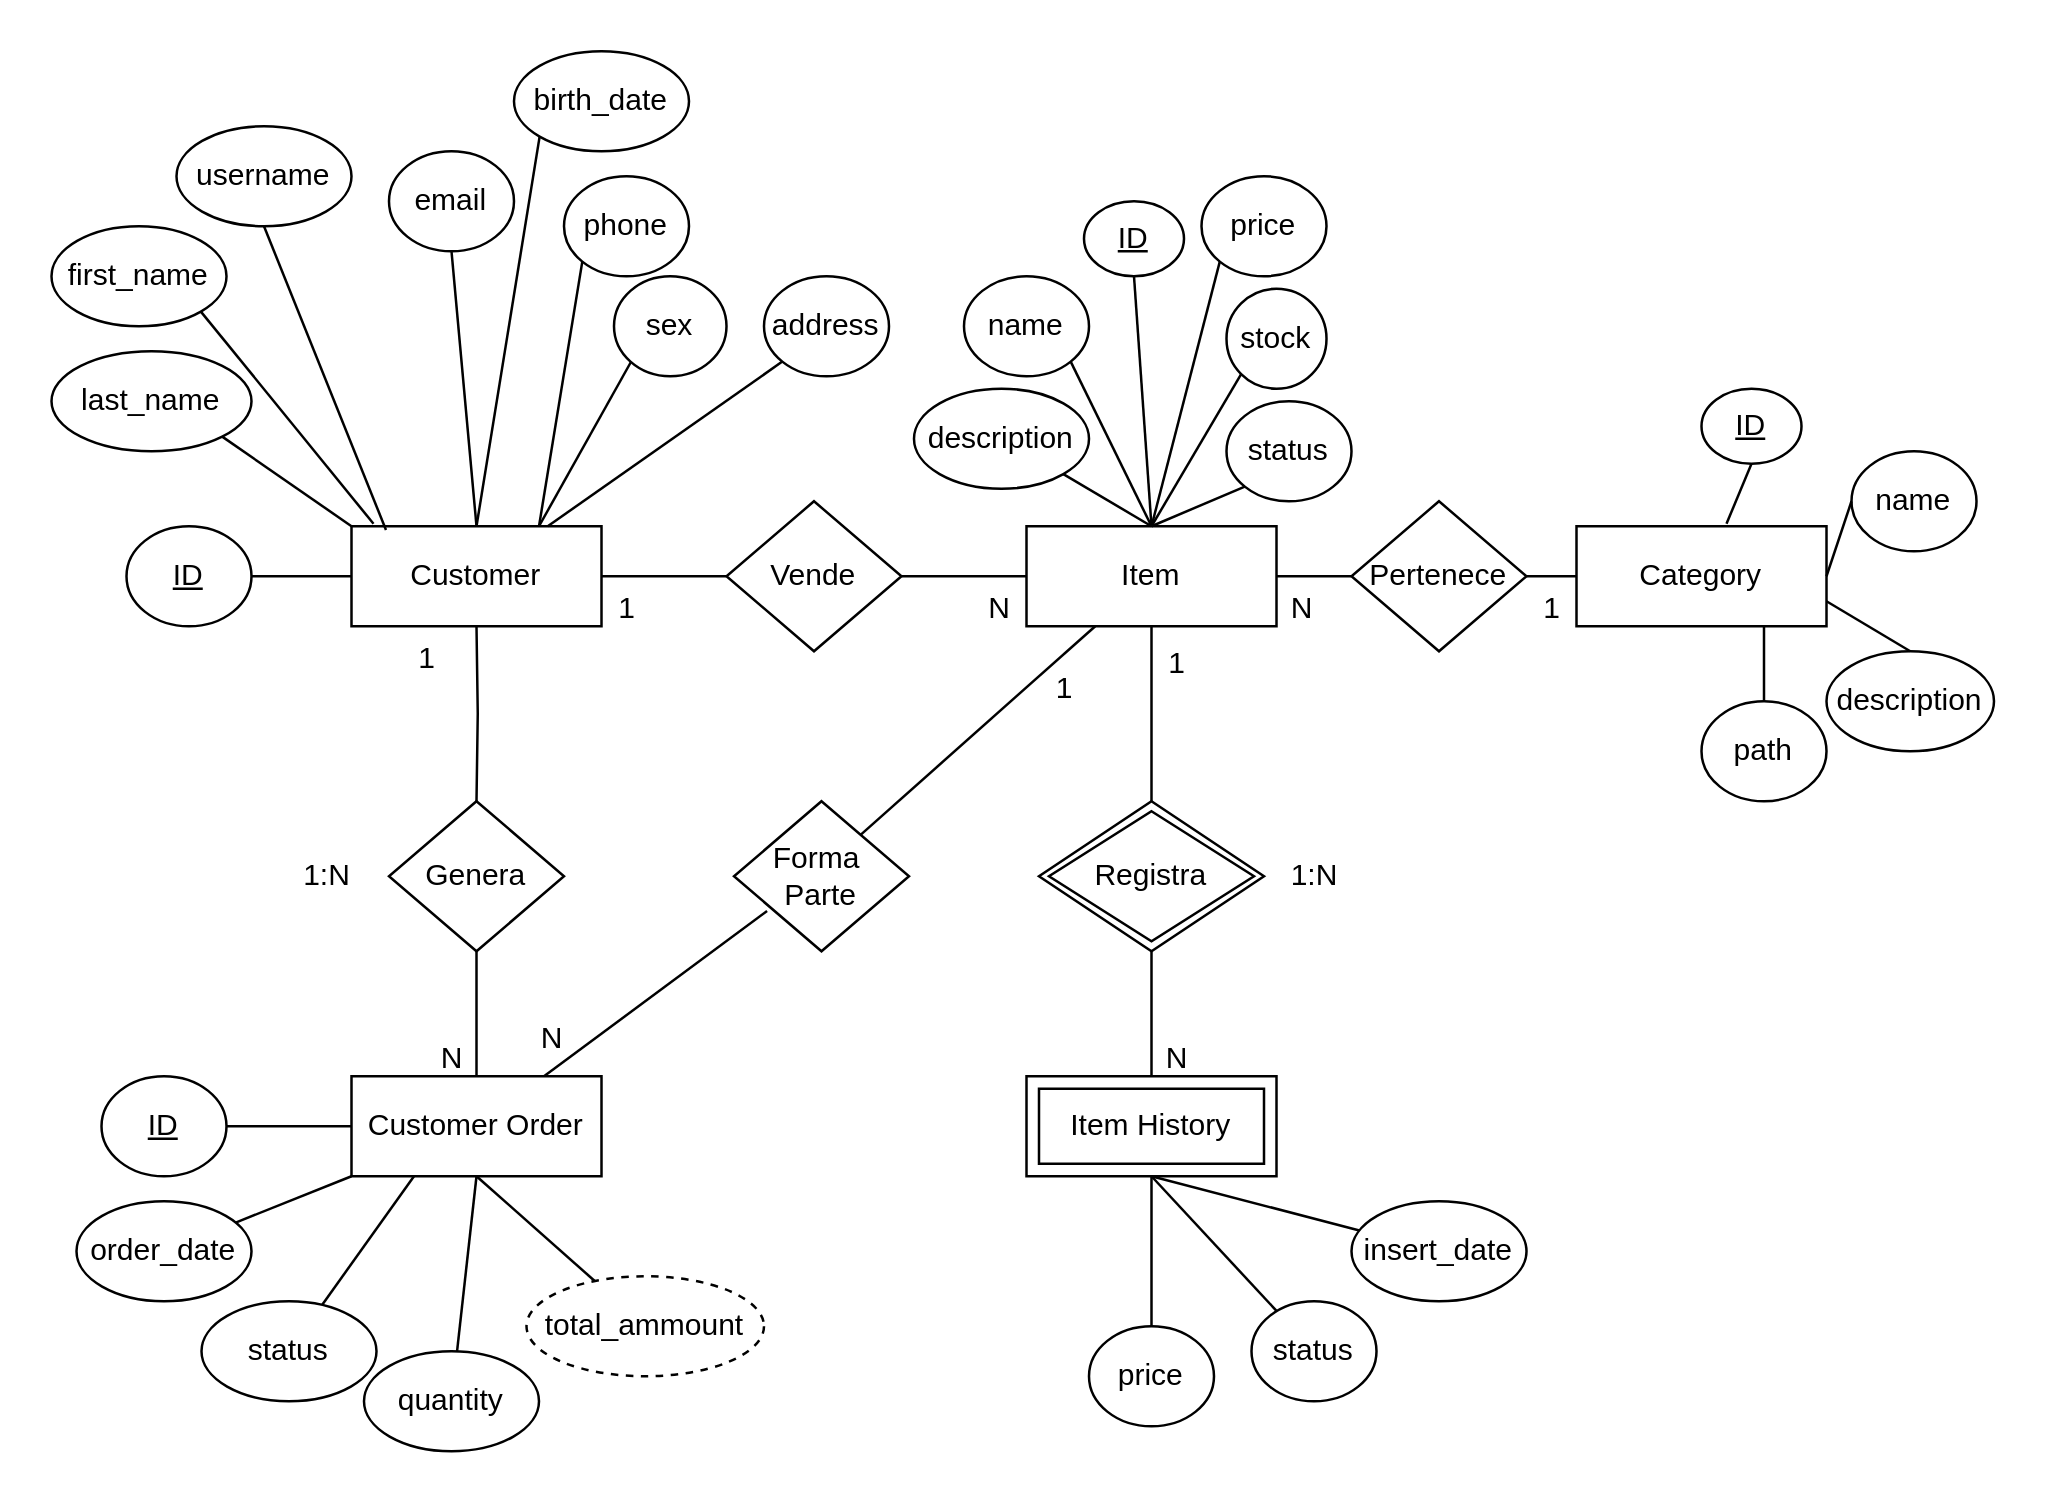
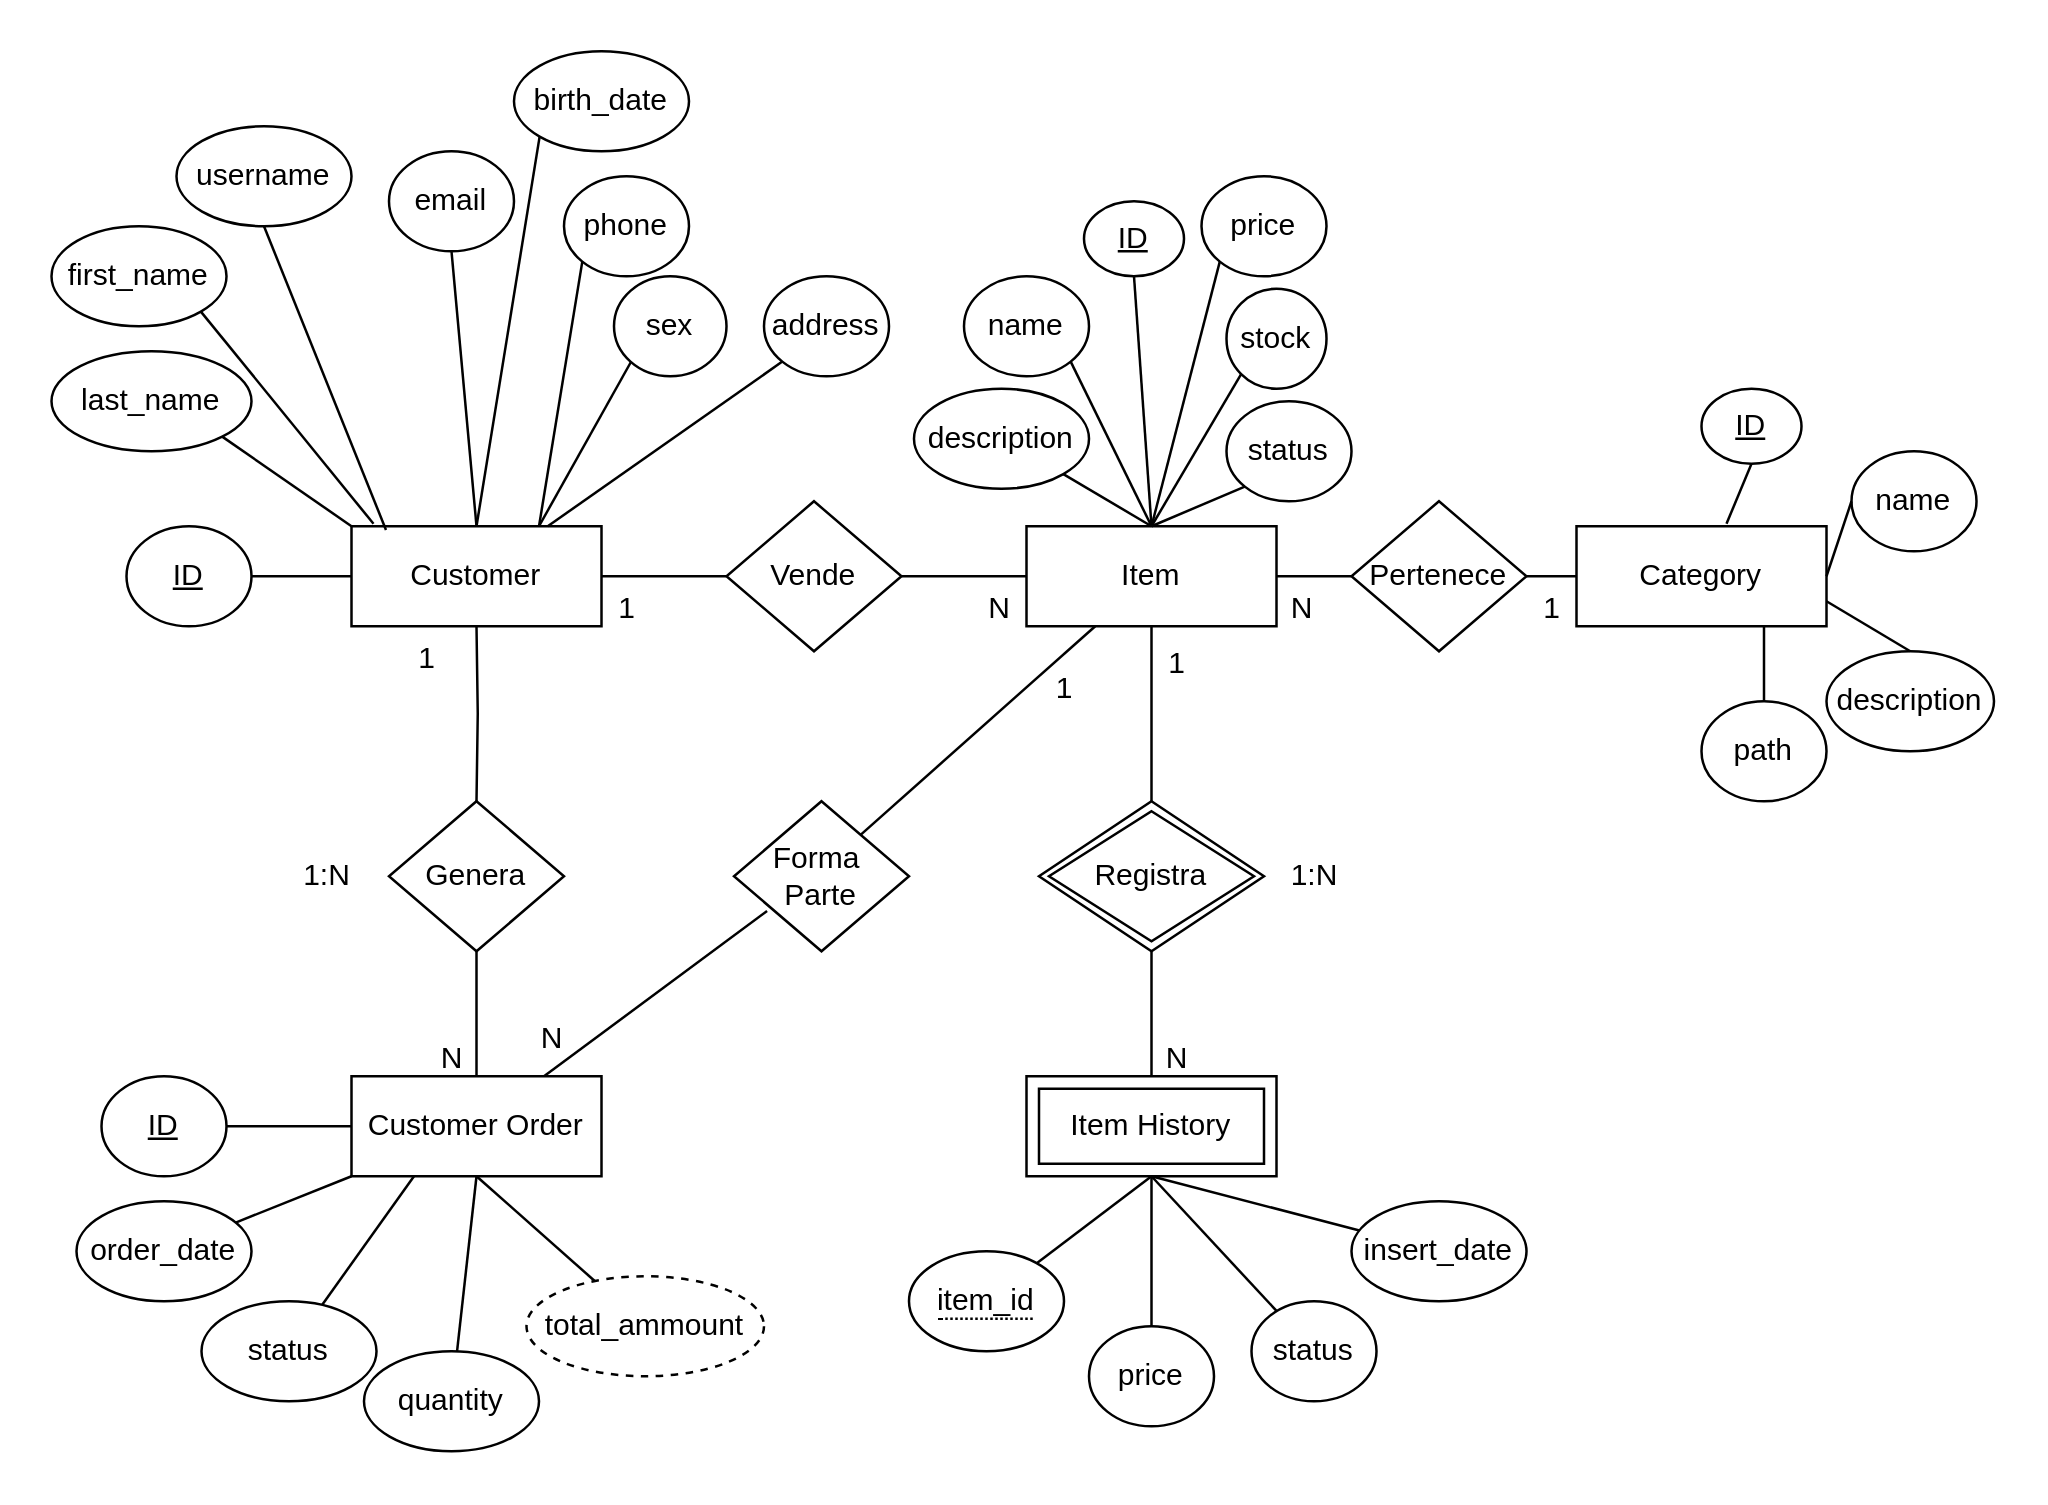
edge "Item History" -- "item_id": added
node "item_id": added
